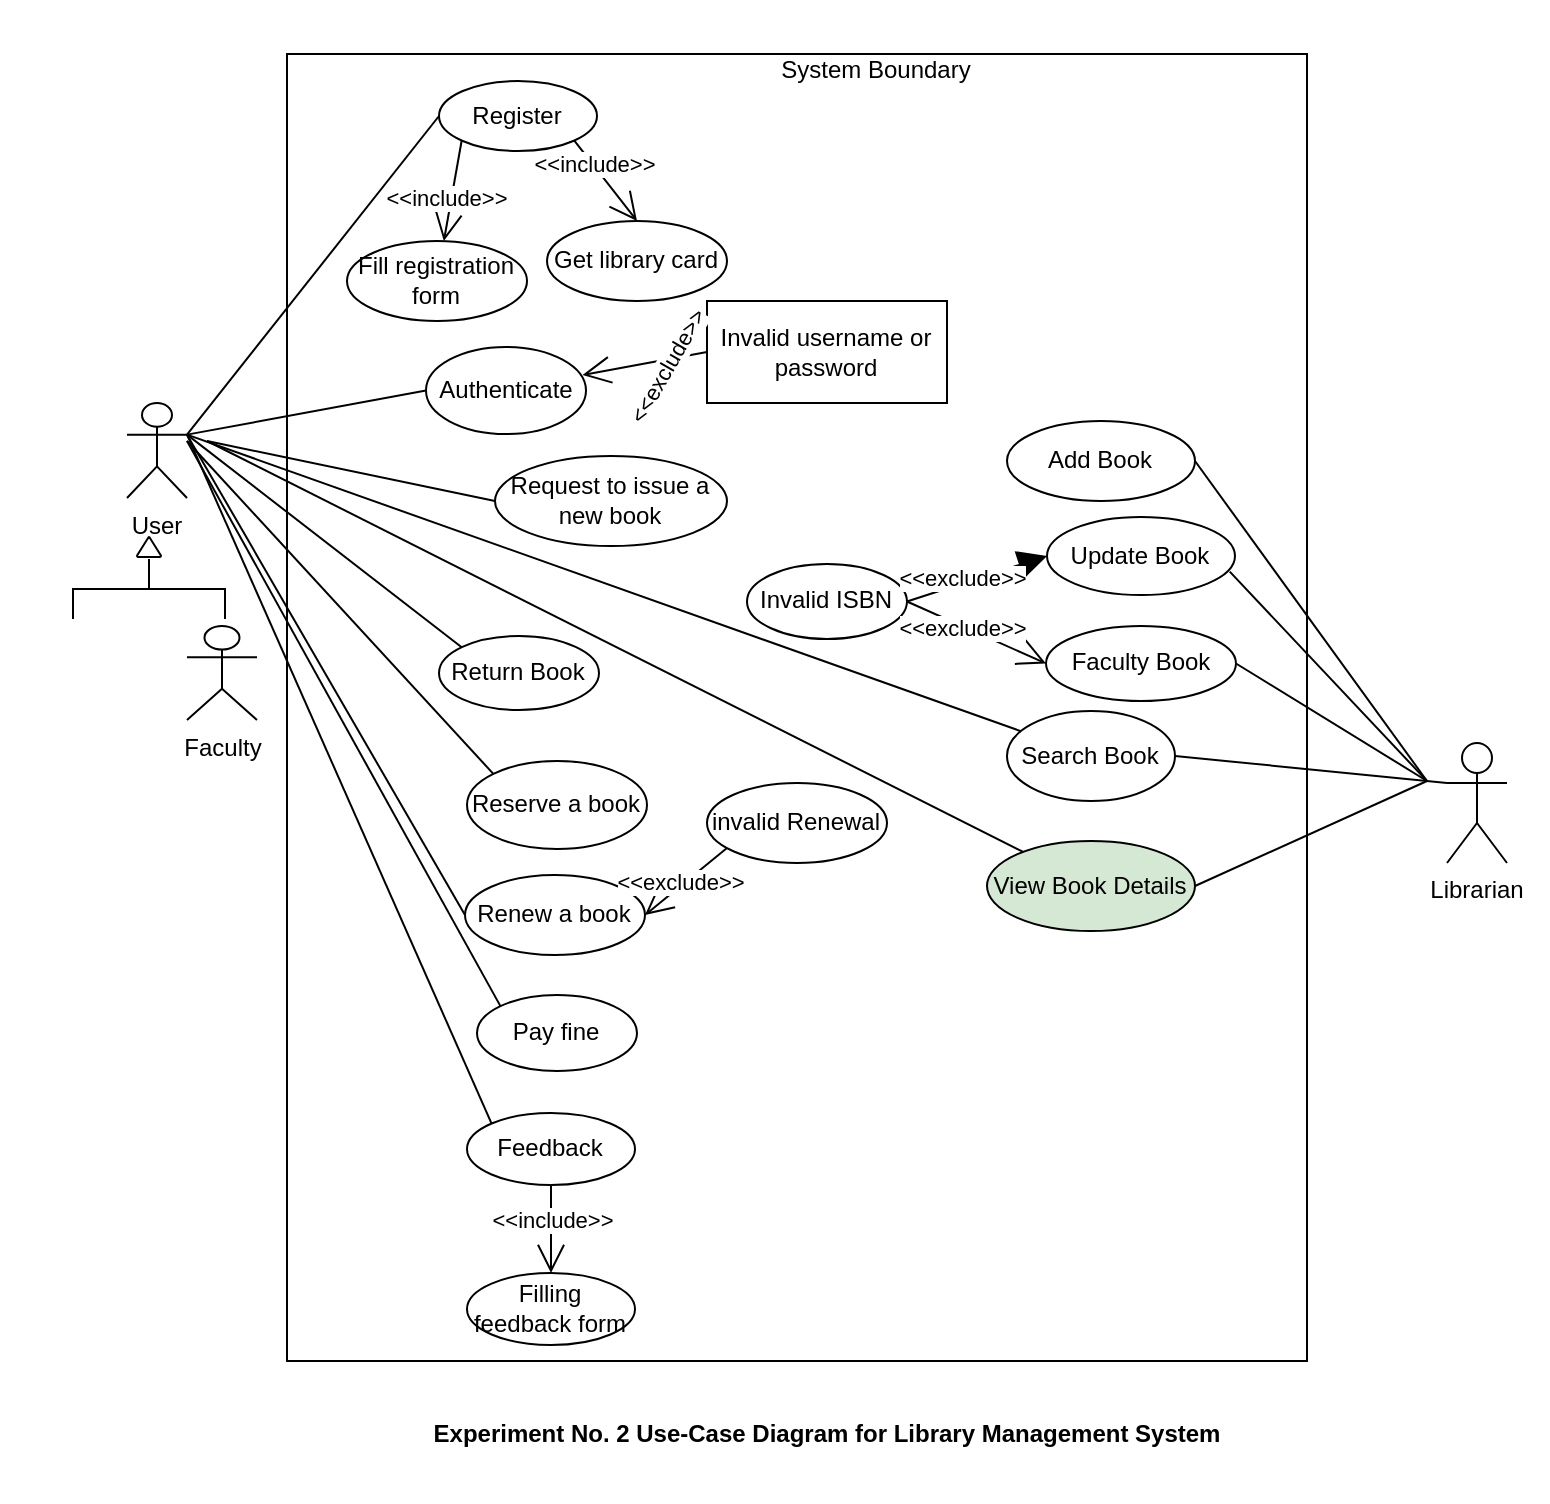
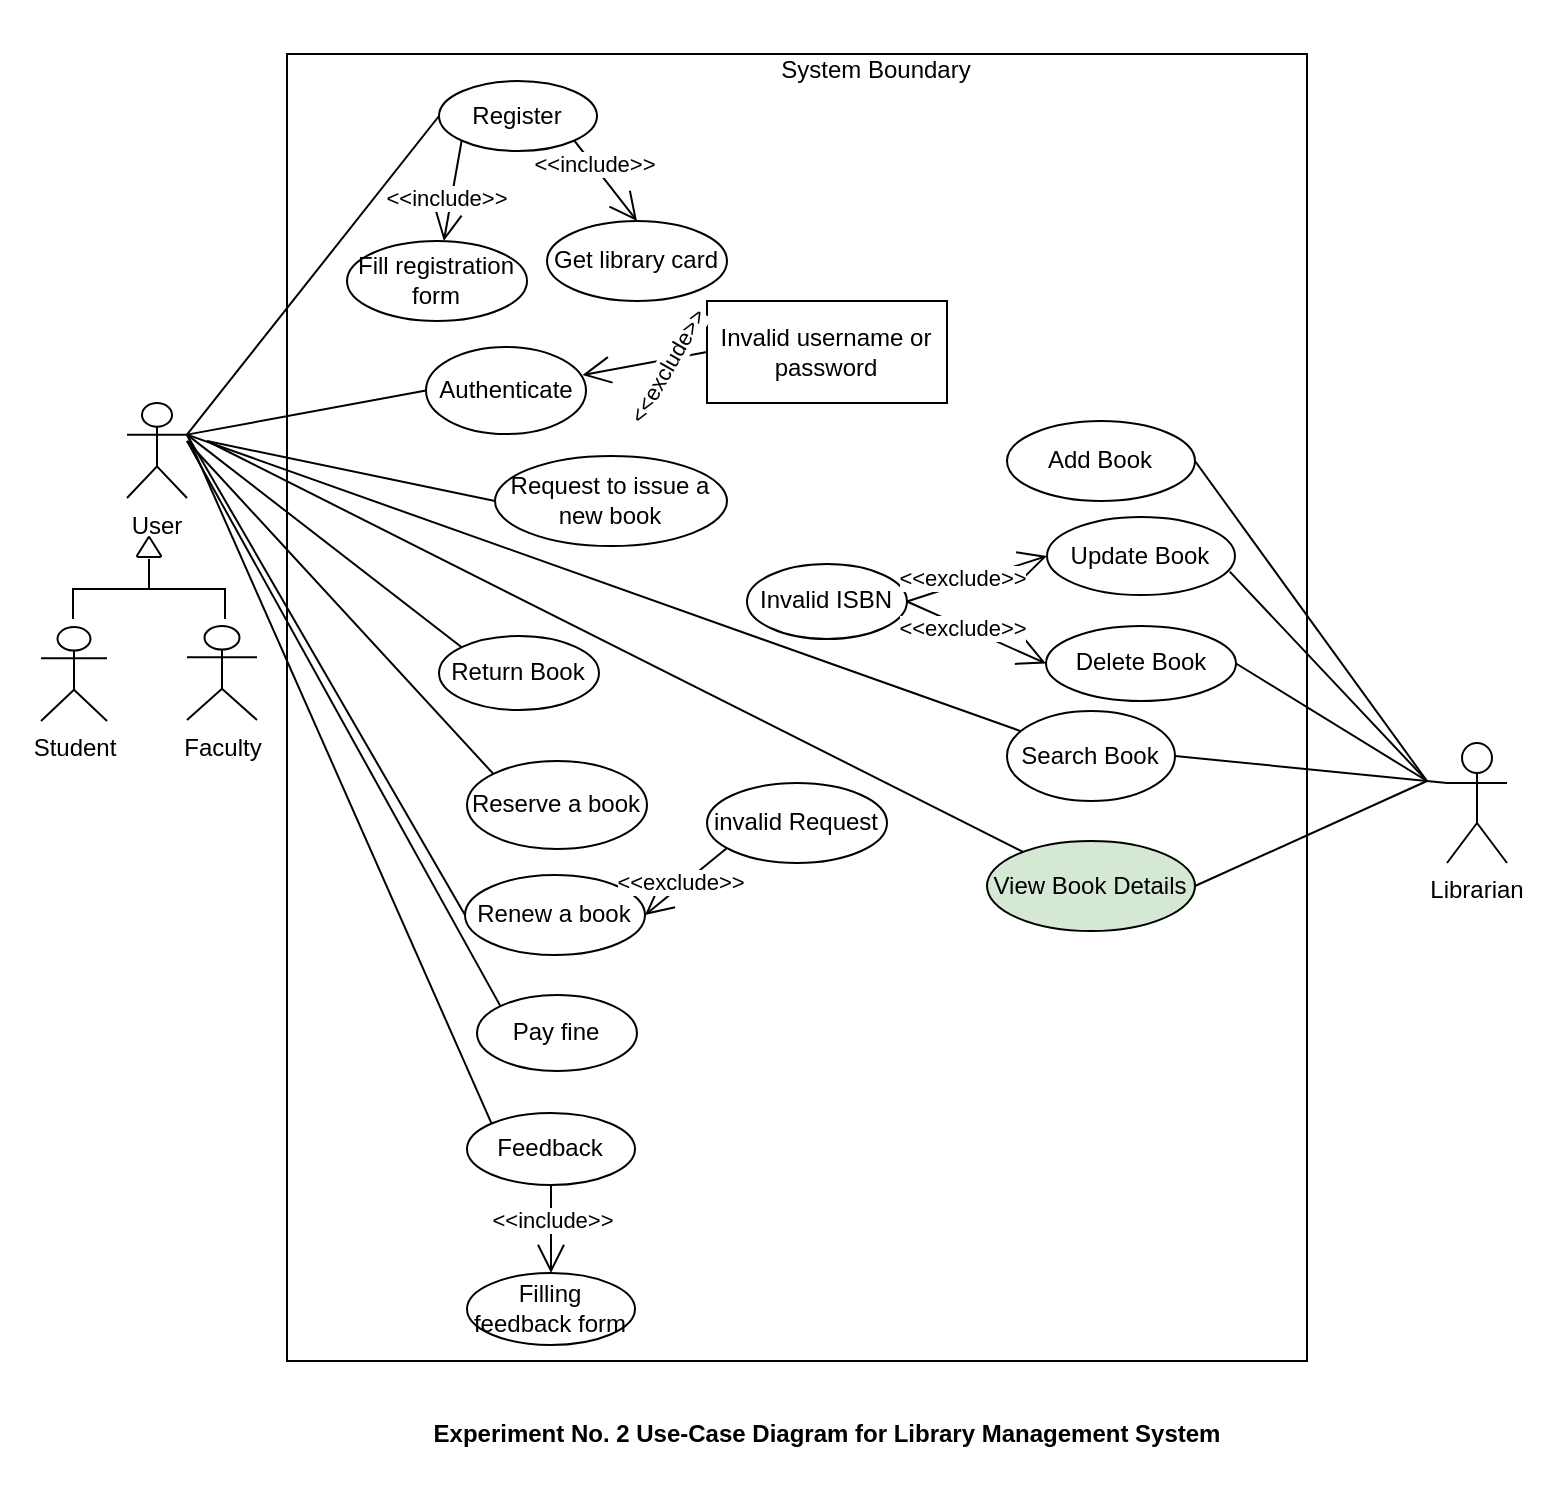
edge "Invalid ISBN" -> "Update Book": arrowhead block -> open
node "Faculty Book": label "Faculty Book" -> "Delete Book"
node "Student": added
node "invalid Renewal": label "invalid Renewal" -> "invalid Request"
